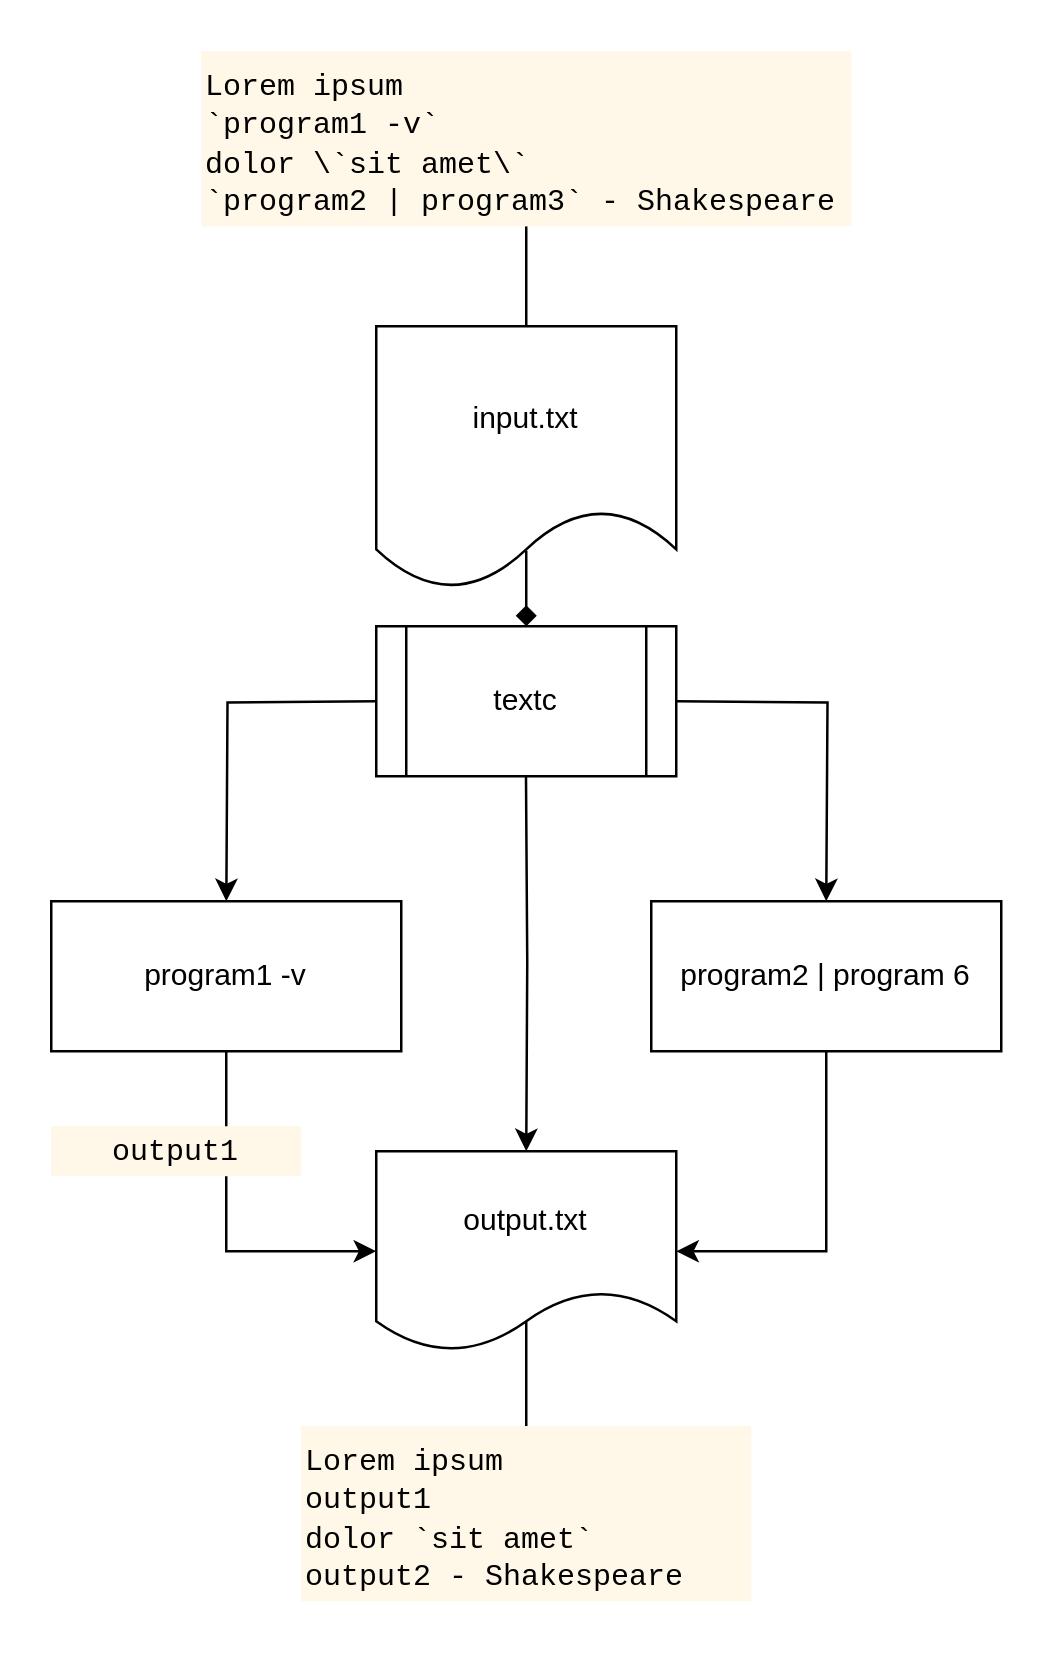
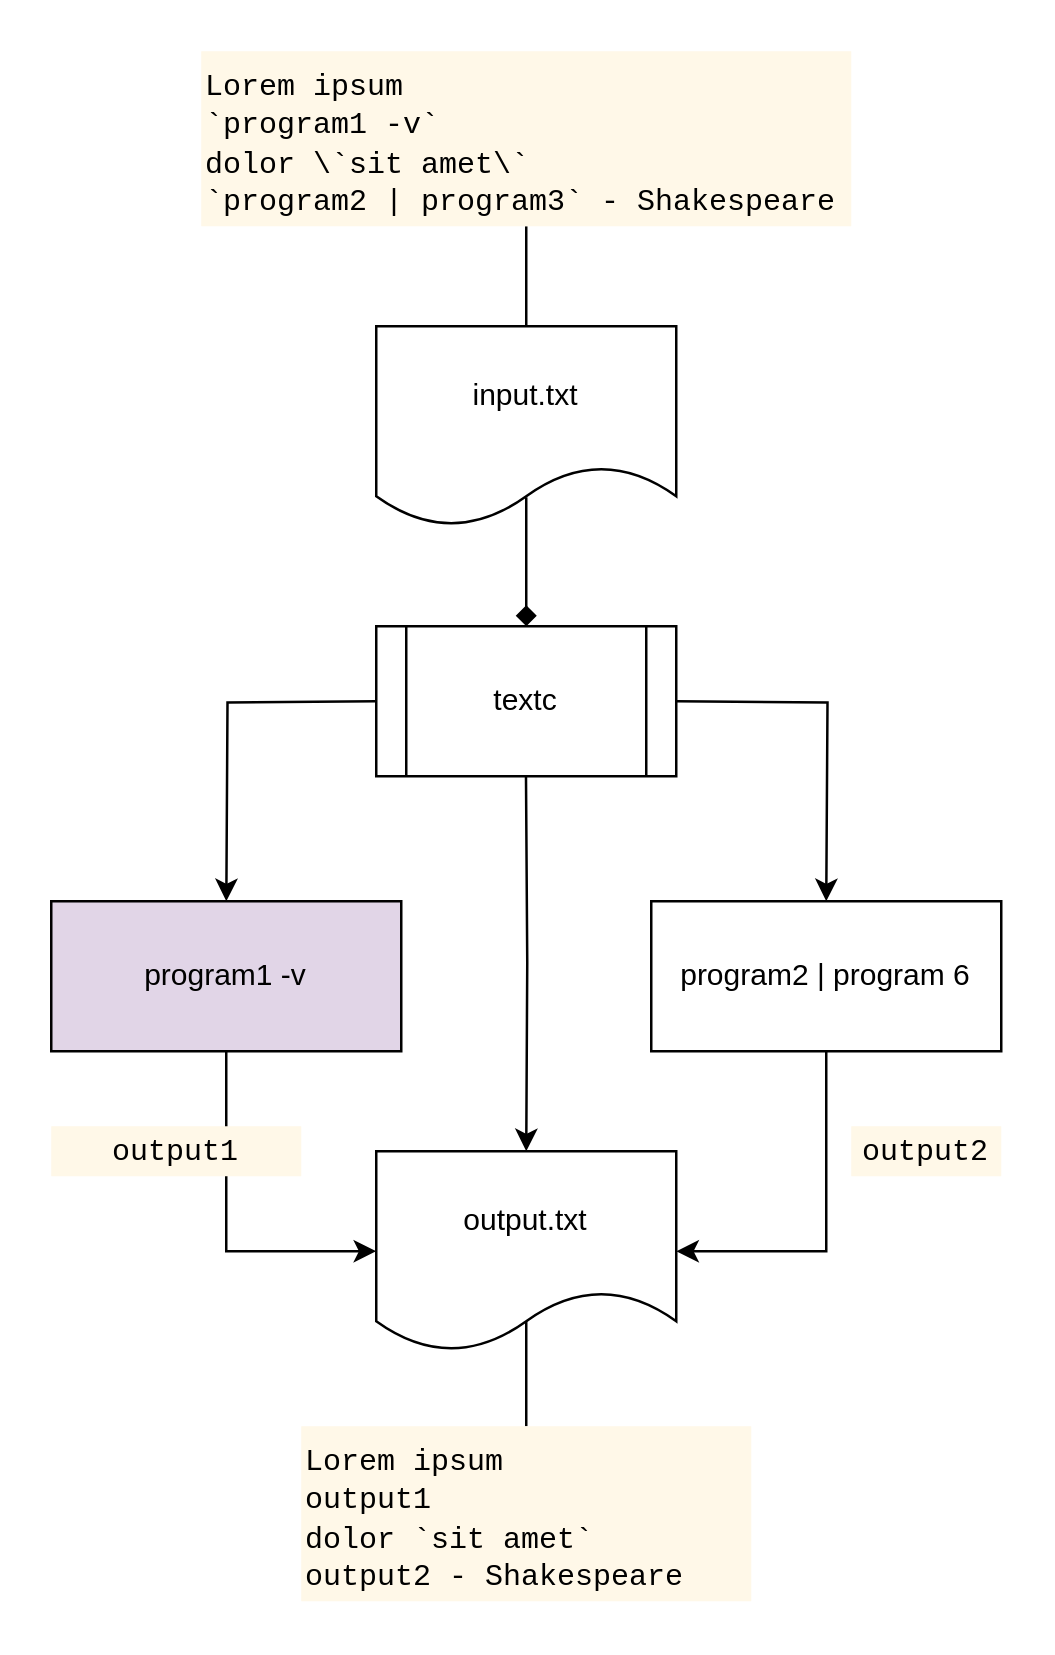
node "input.txt": size 300x263 -> 300x200
node "program1 -v": fillcolor #ffffff -> #e1d5e7
node "output2": added
